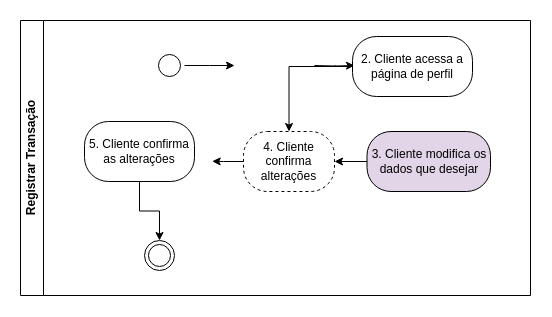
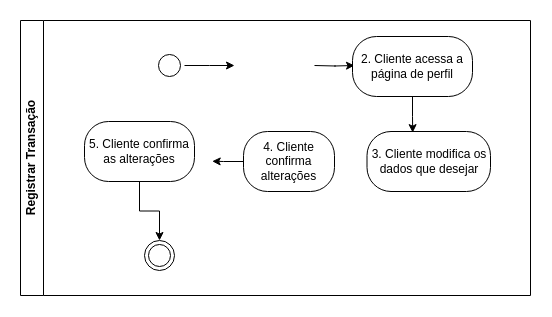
edge "2. Cliente acessa a página de perfil" -> "4. Cliente confirma alterações": now "2. Cliente acessa a página de perfil" -> "3. Cliente modifica os dados que desejar"
node "4. Cliente confirma alterações": style dashed -> solid
edge "3. Cliente modifica os dados que desejar" -> "4. Cliente confirma alterações": removed
node "3. Cliente modifica os dados que desejar": fillcolor #e1d5e7 -> #ffffff
